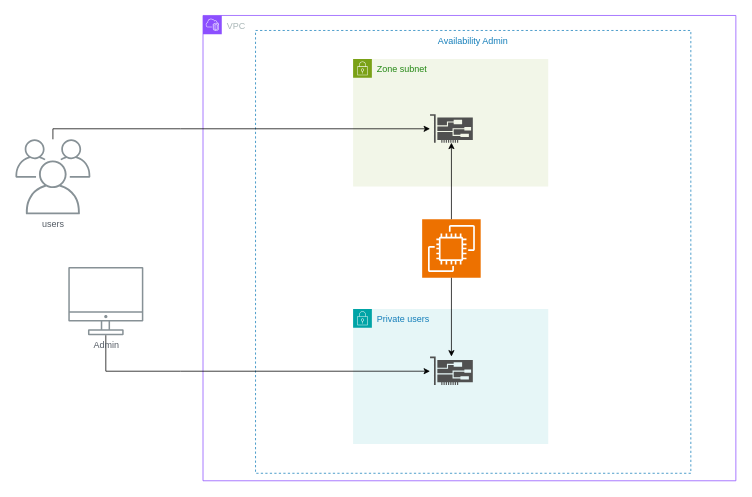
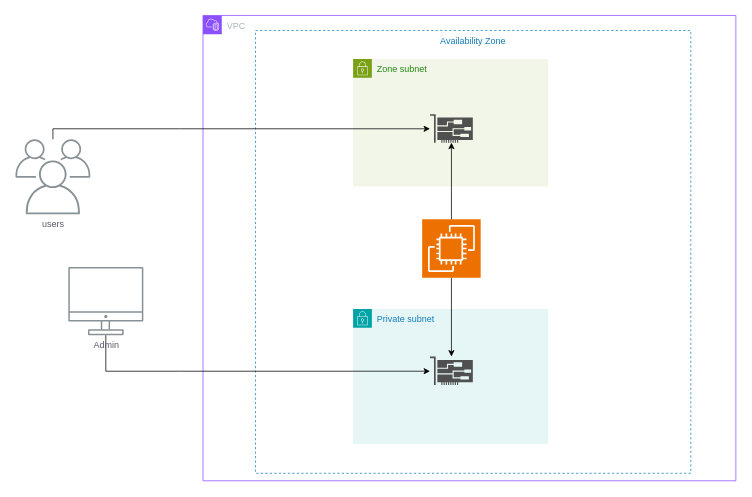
node "Availability Admin": label "Availability Admin" -> "Availability Zone"
node "Private users": label "Private users" -> "Private subnet"
